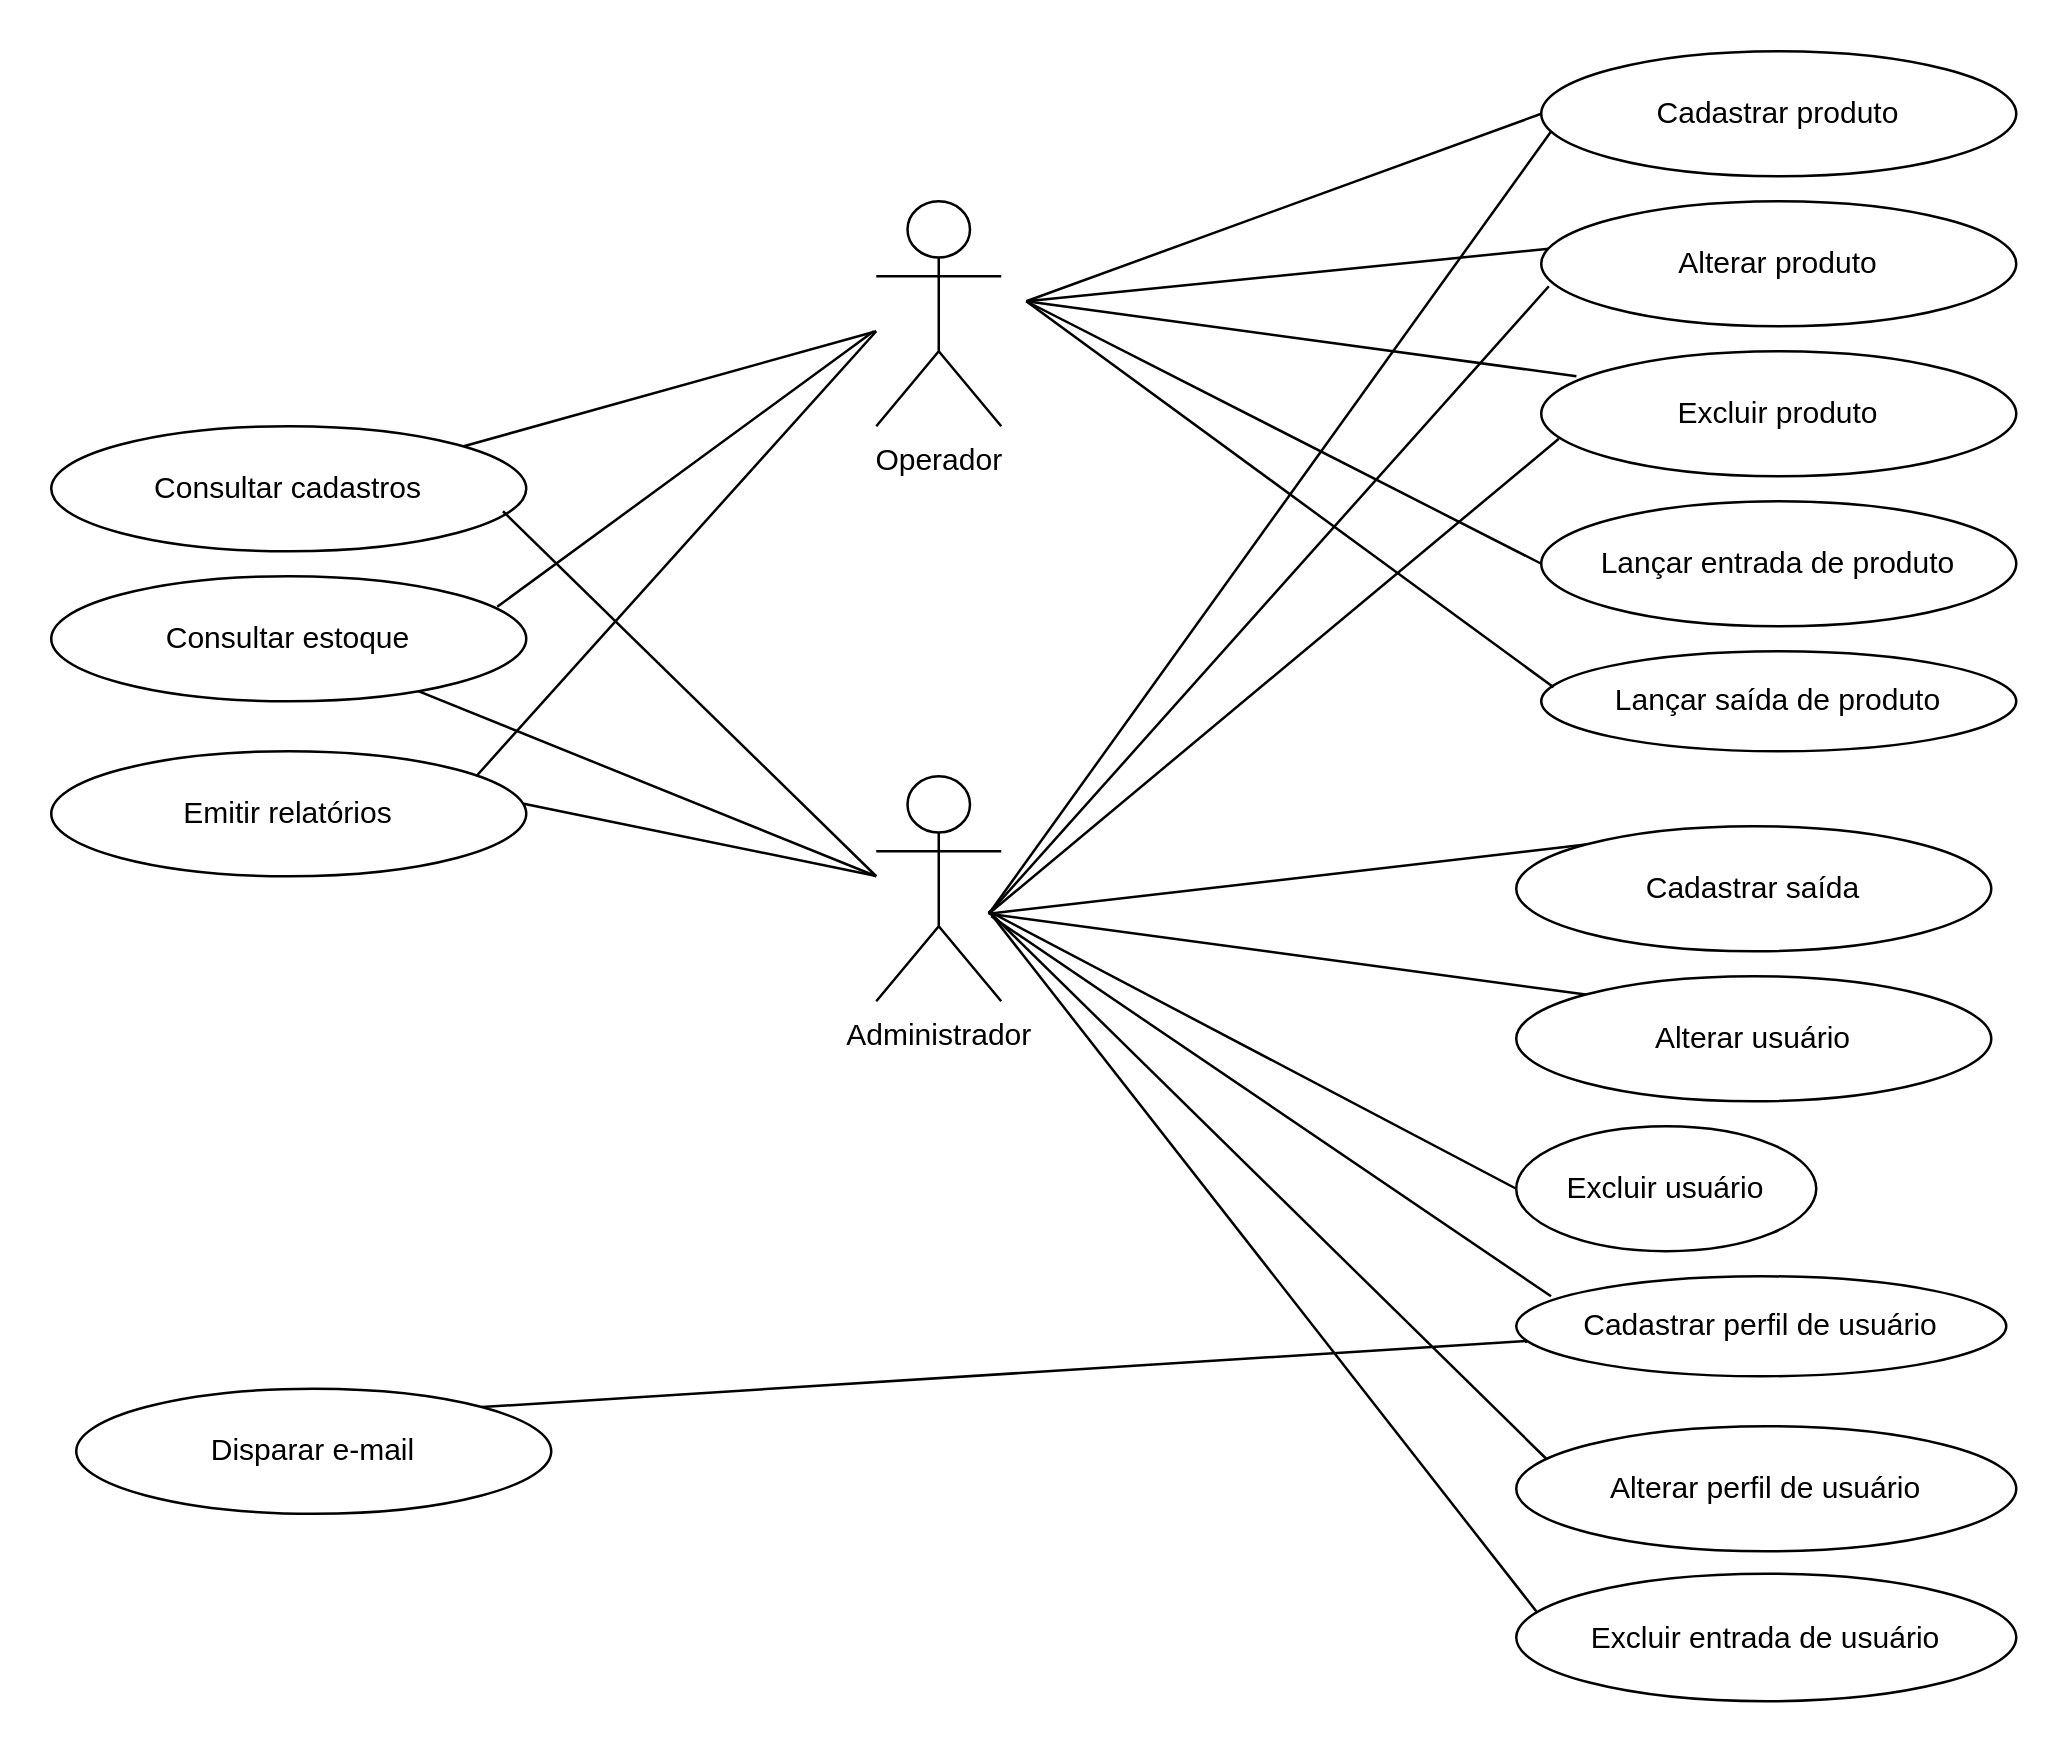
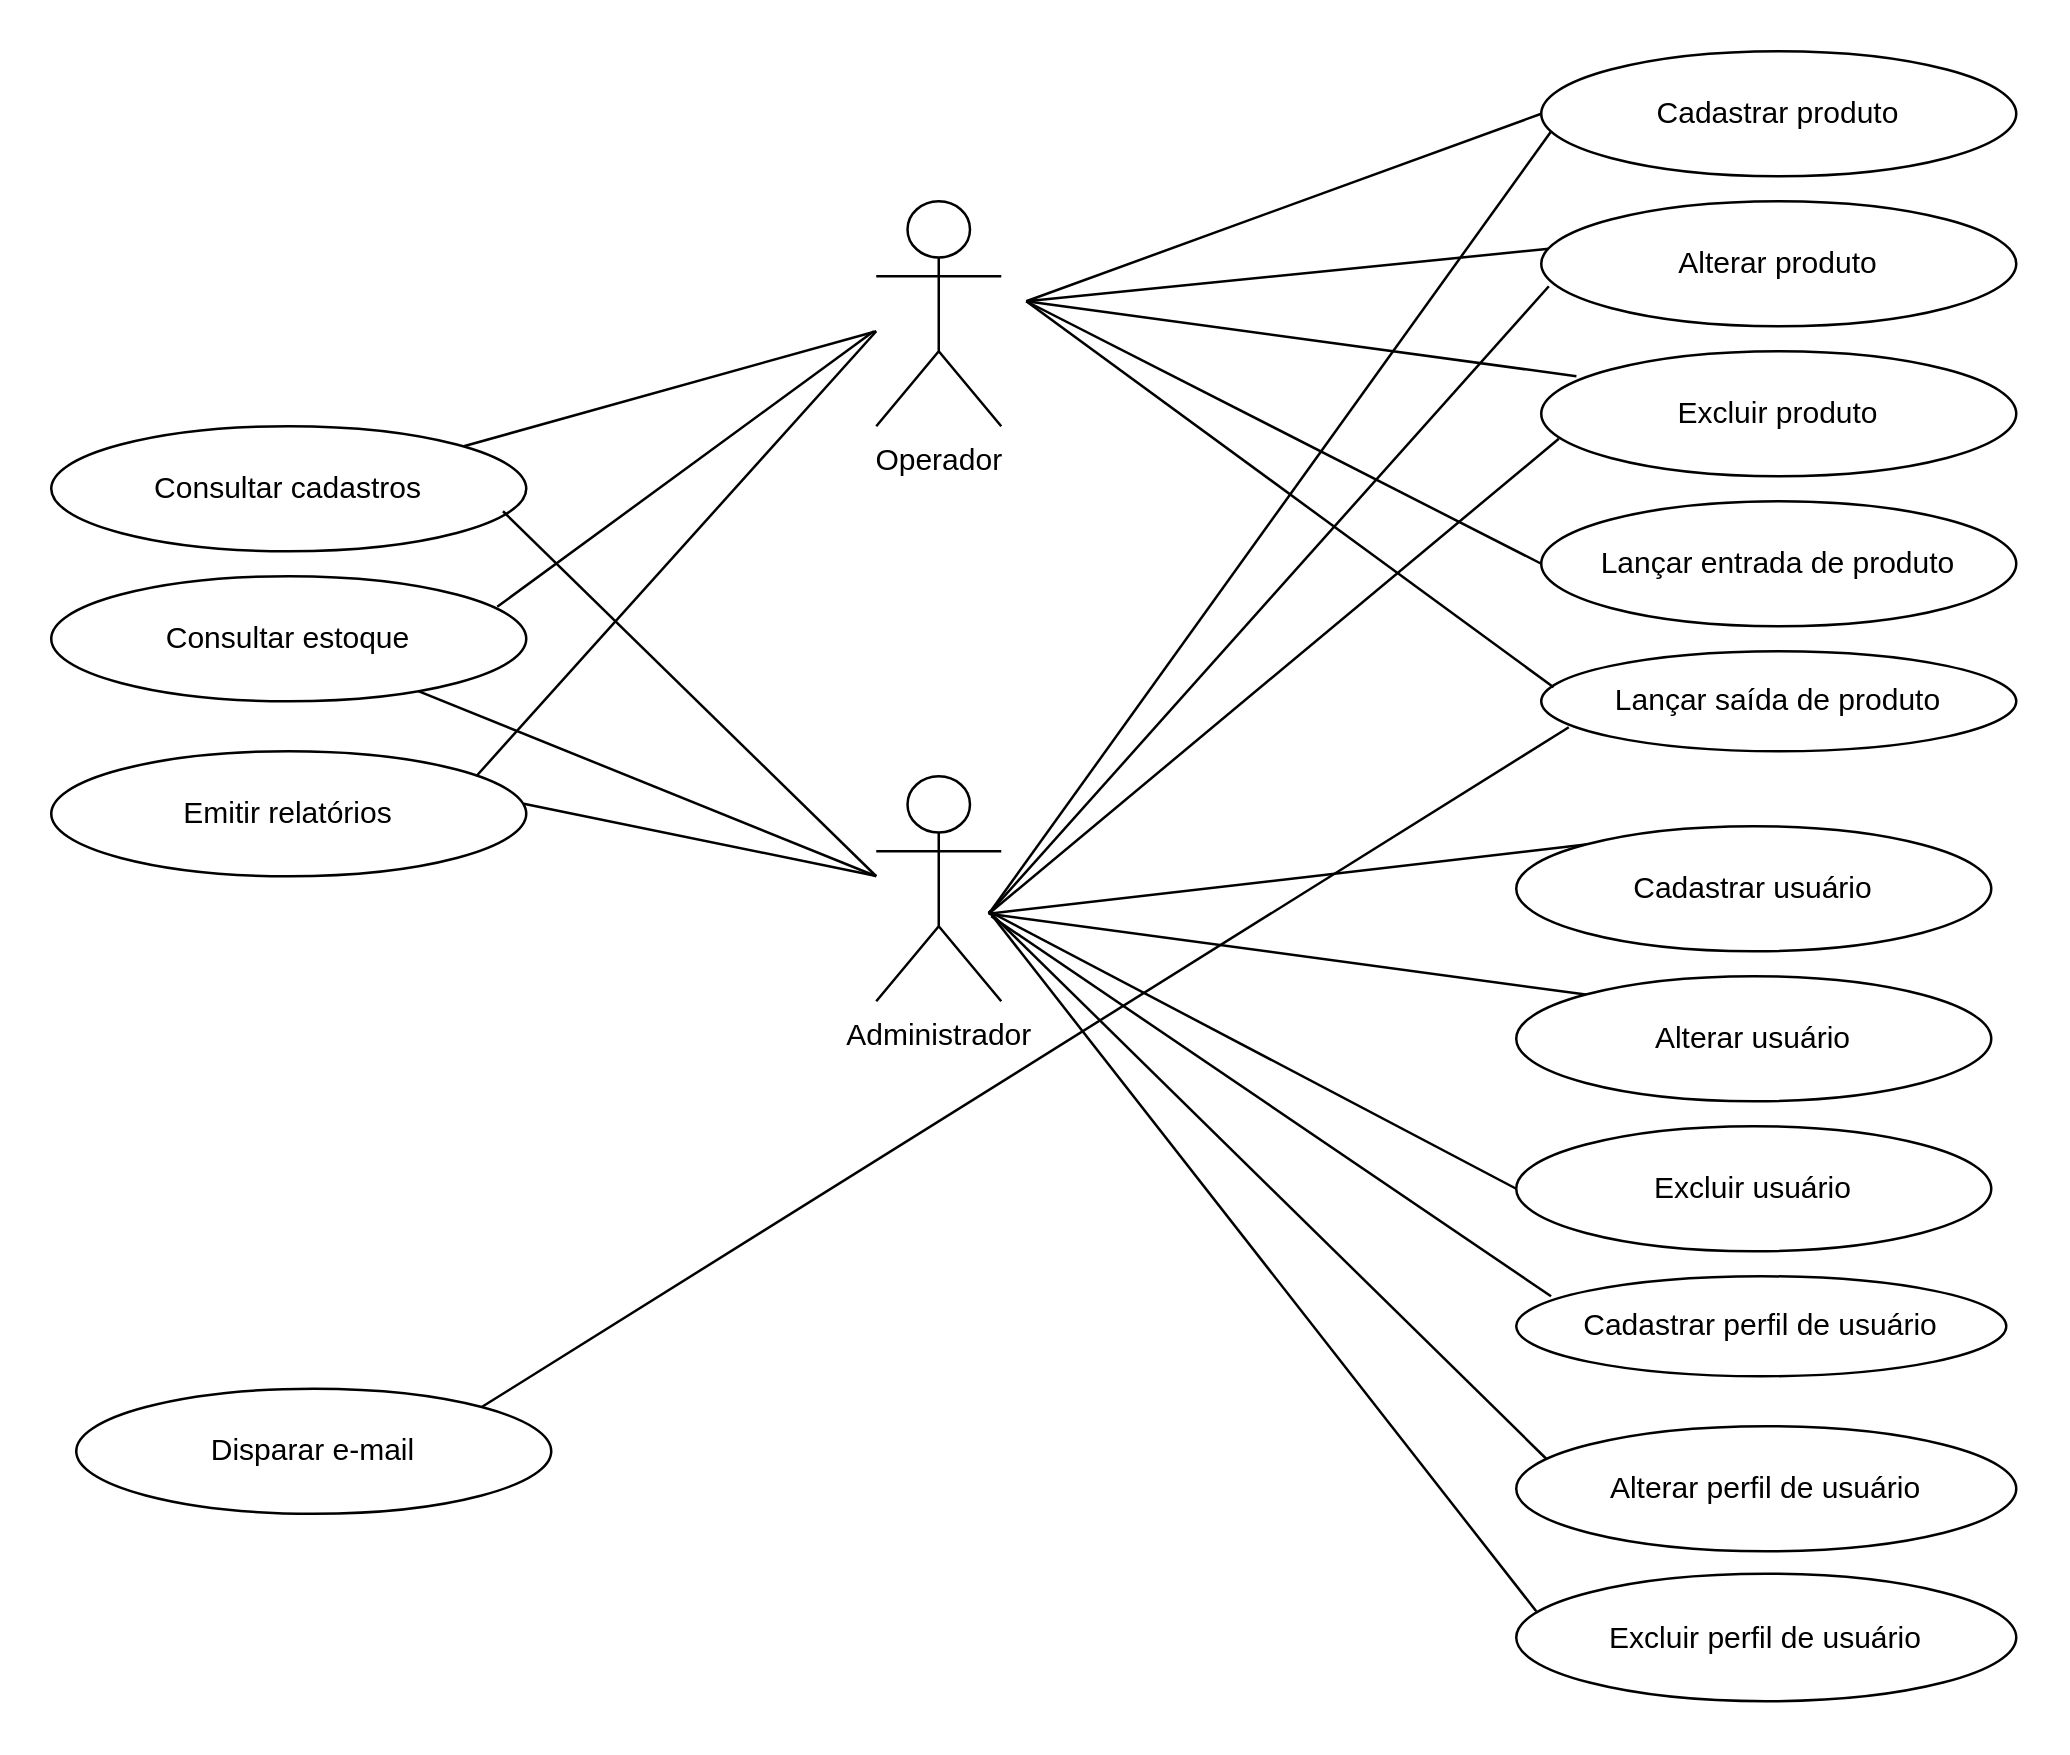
node "Cadastrar saída": label "Cadastrar saída" -> "Cadastrar usuário"
node "Excluir usuário": size 300x125 -> 475x125
edge "Cadastrar perfil de usuário" -- "Disparar e-mail": now "Lançar saída de produto" -- "Disparar e-mail"
node "Excluir entrada de usuário": label "Excluir entrada de usuário" -> "Excluir perfil de usuário"
